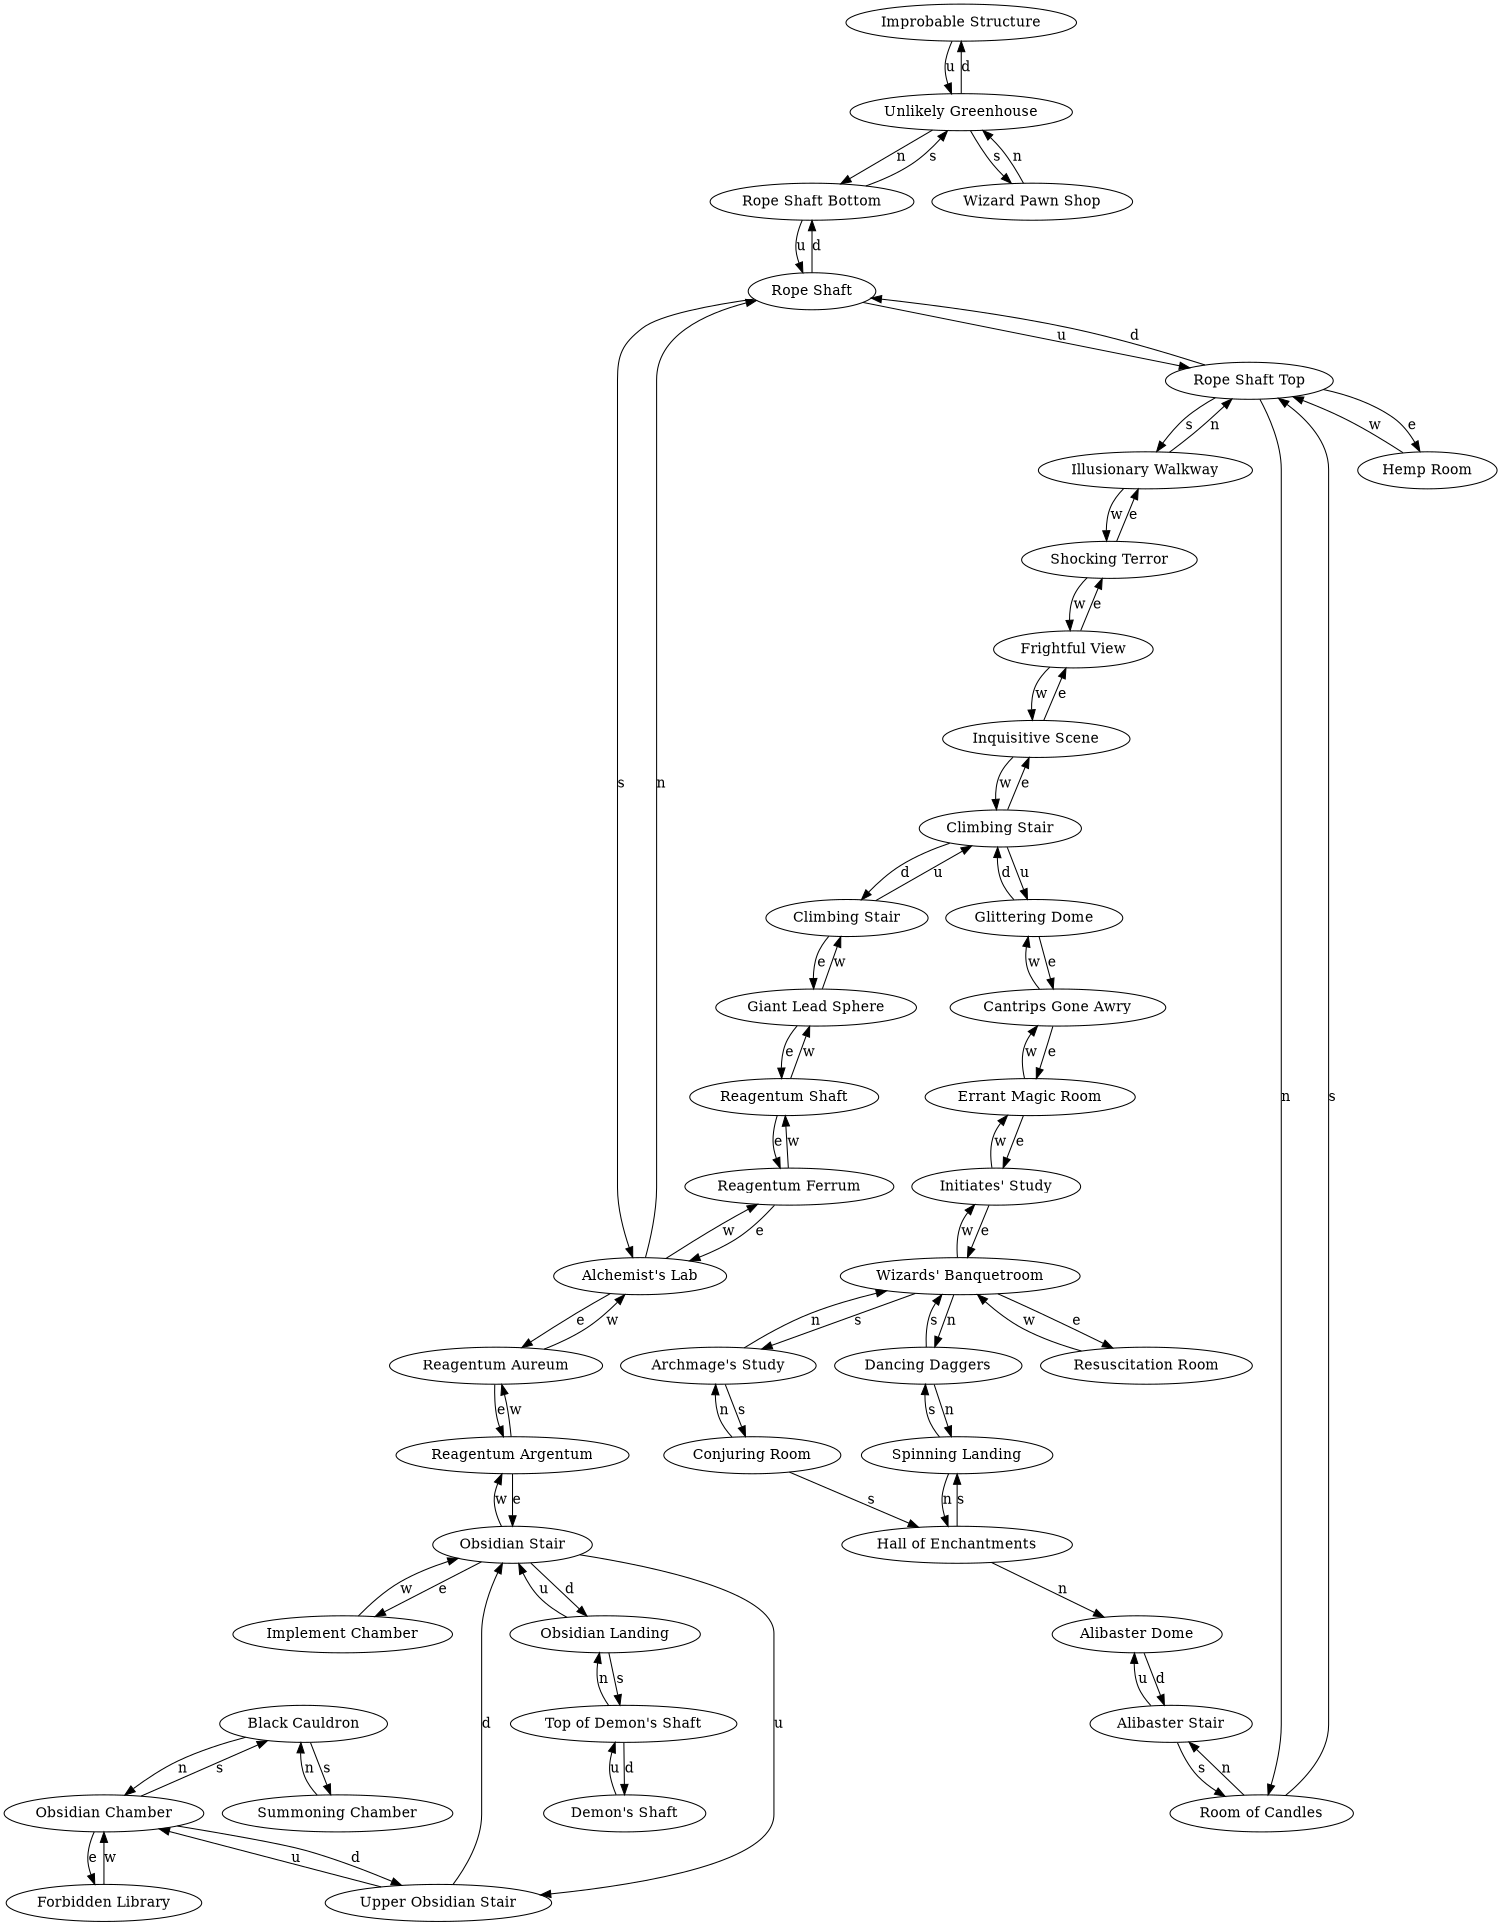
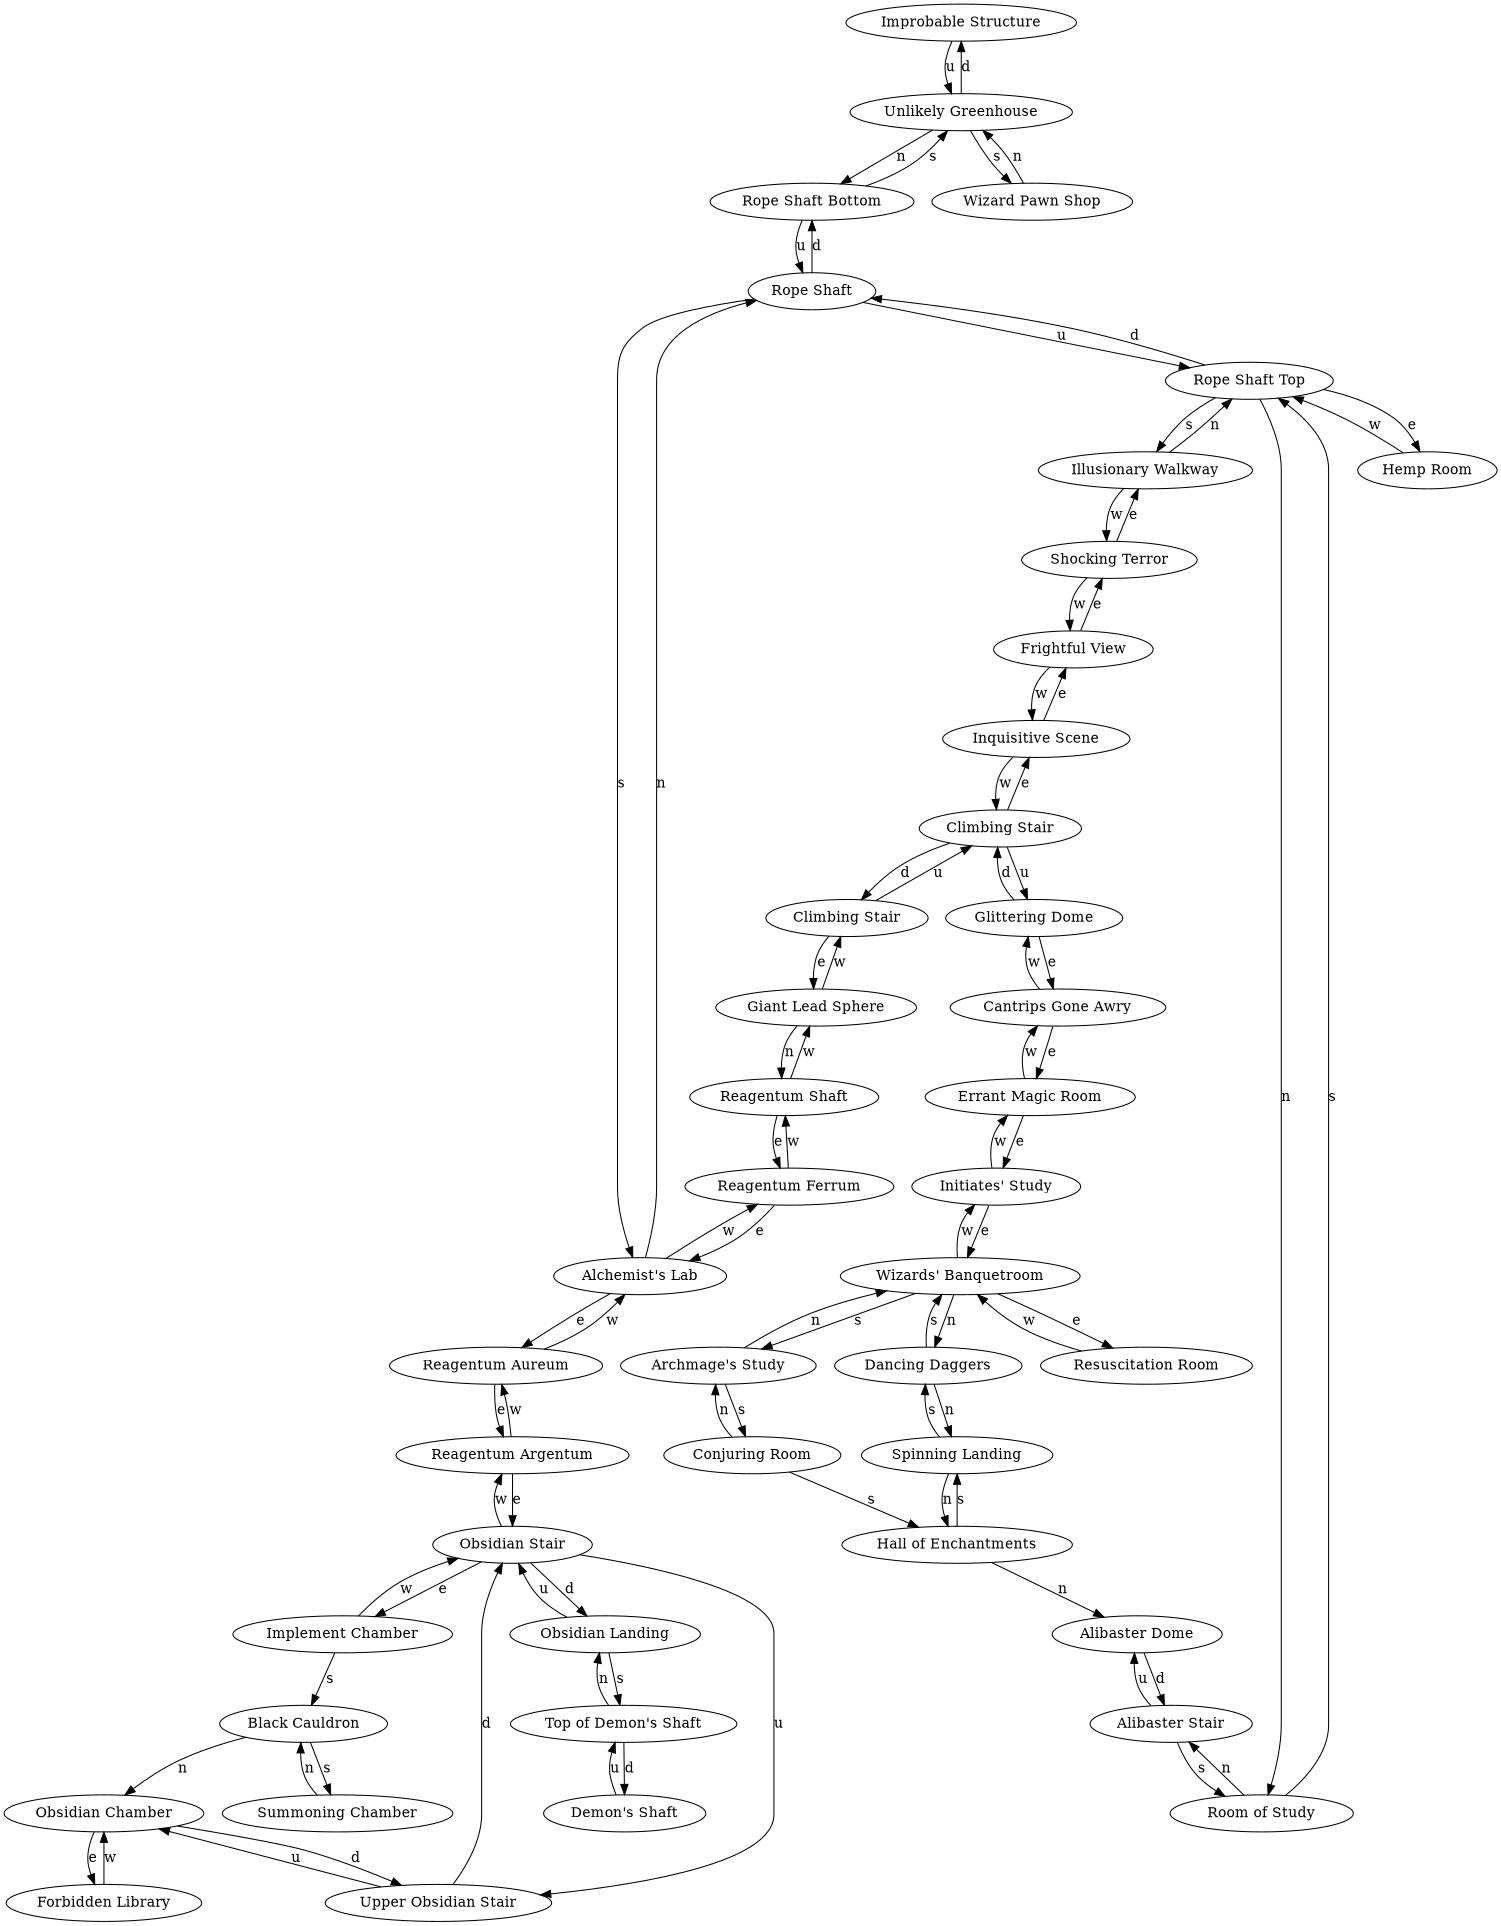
edge "Giant Lead Sphere" -> "Reagentum Shaft": label "e" -> "n"
edge "Obsidian Chamber" -> "Black Cauldron": now "Implement Chamber" -> "Black Cauldron"
node "Room of Candles": label "Room of Candles" -> "Room of Study"
